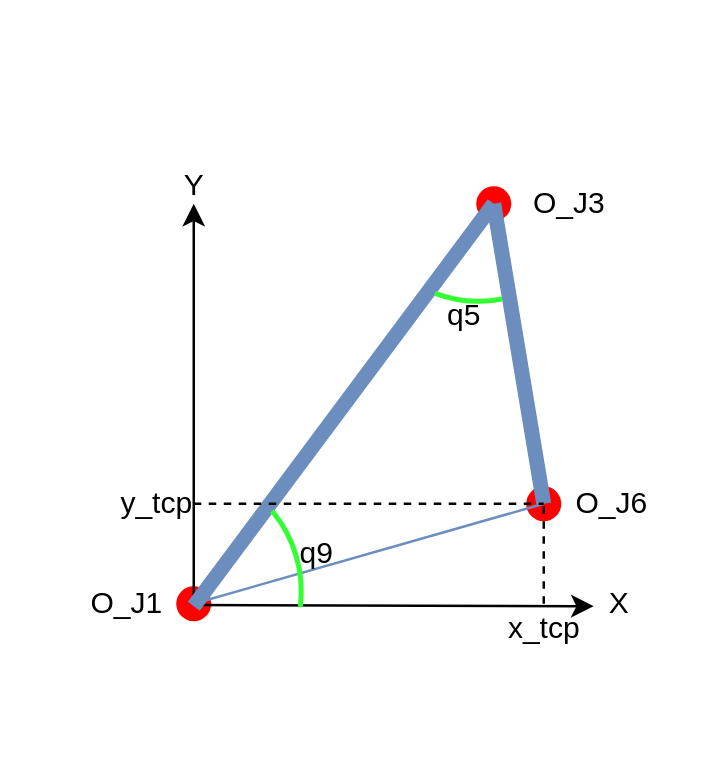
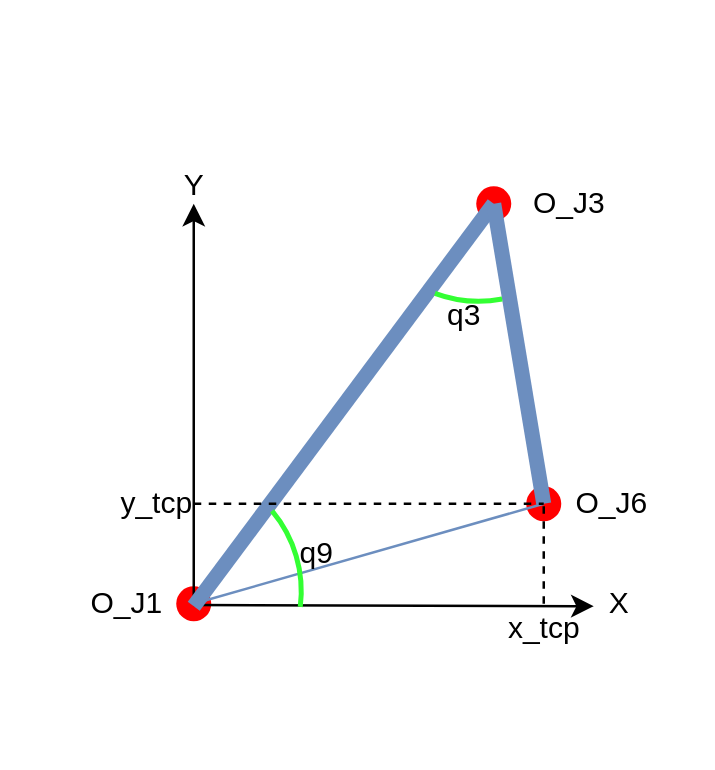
node "q5": label "q5" -> "q3"
